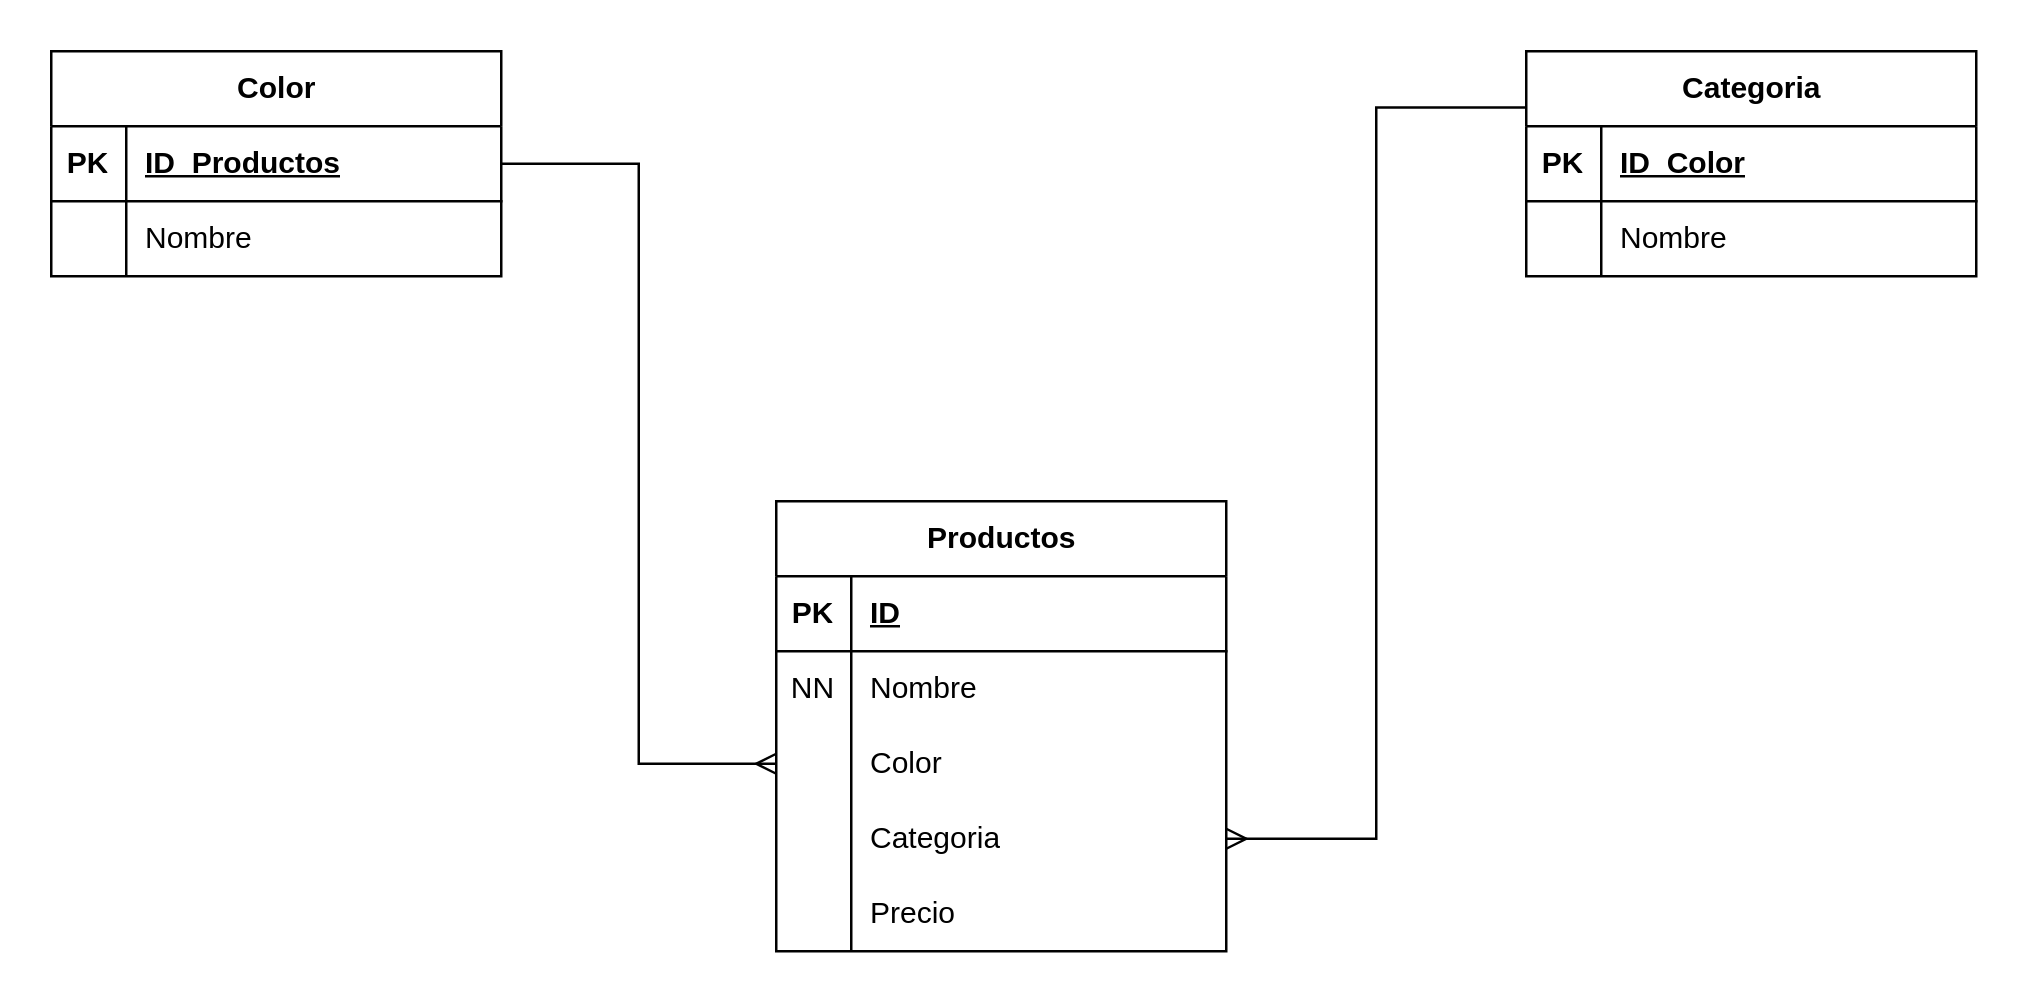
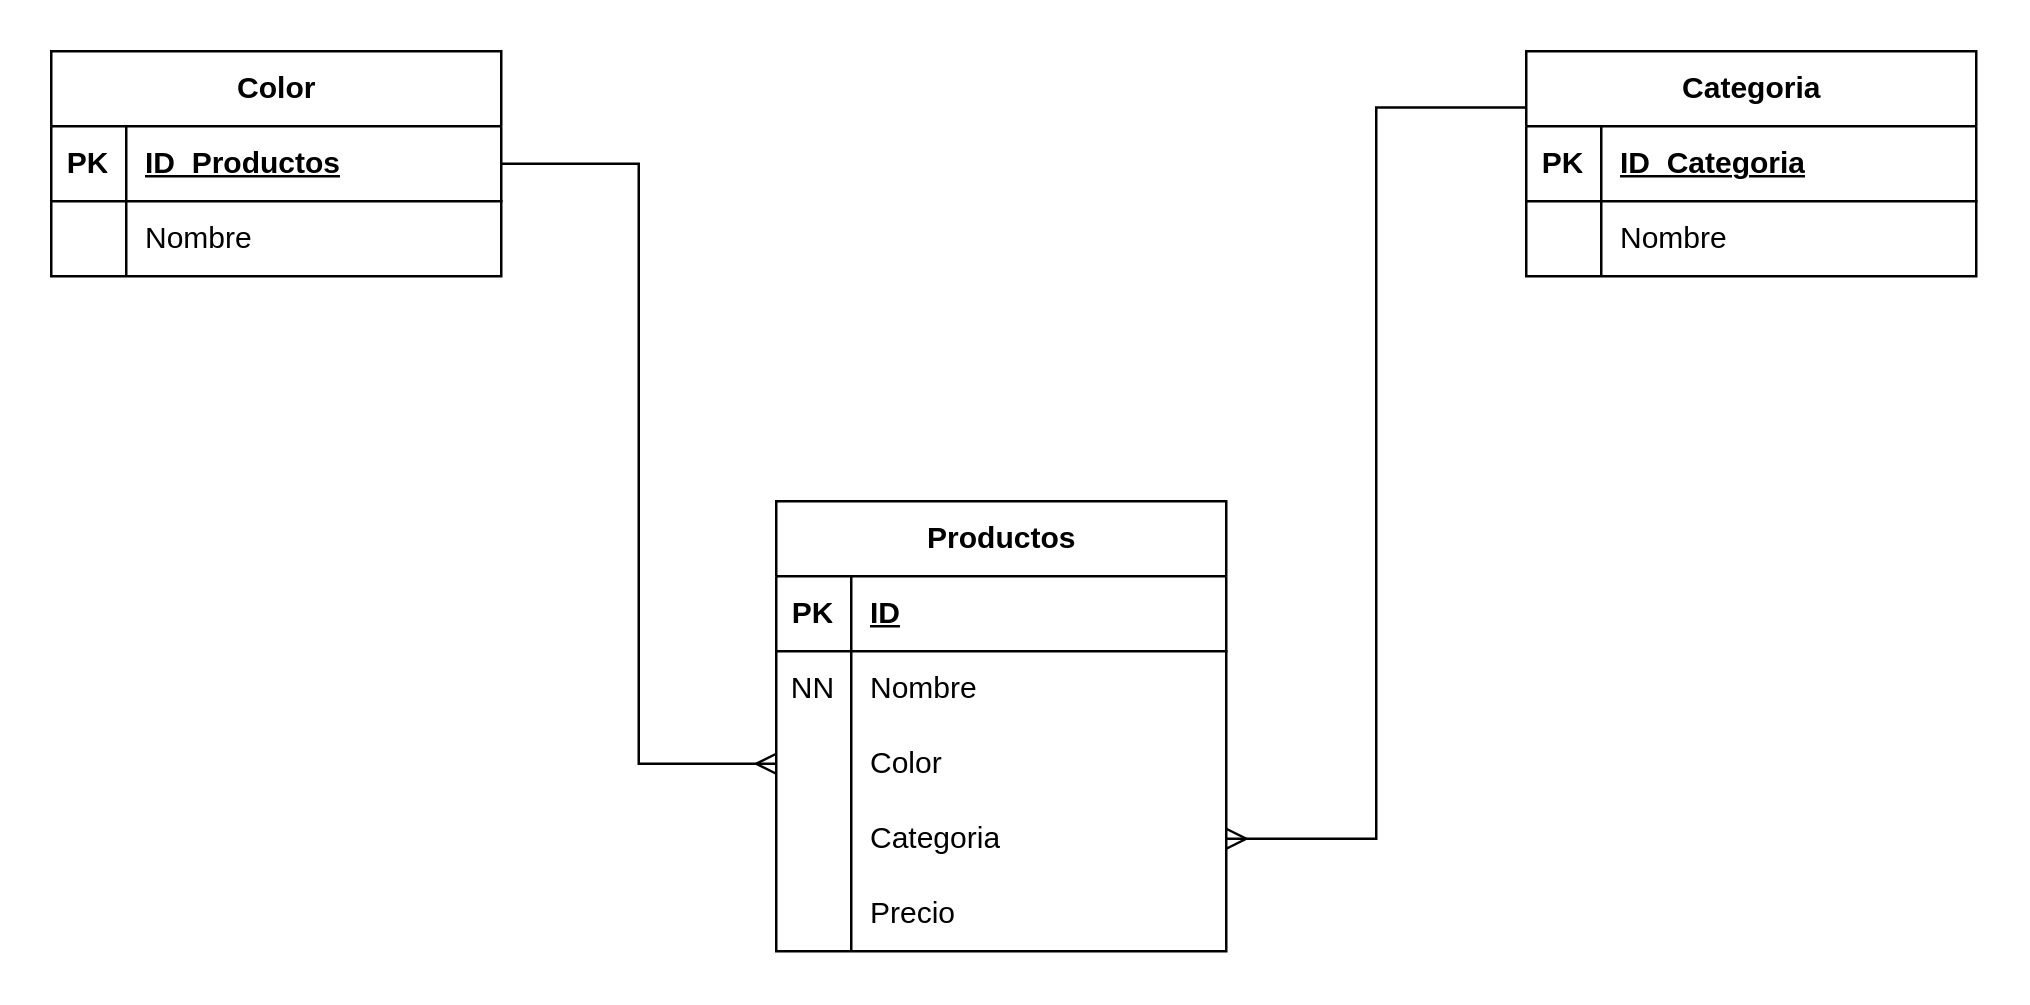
node "ID_Color": label "ID_Color" -> "ID_Categoria"
